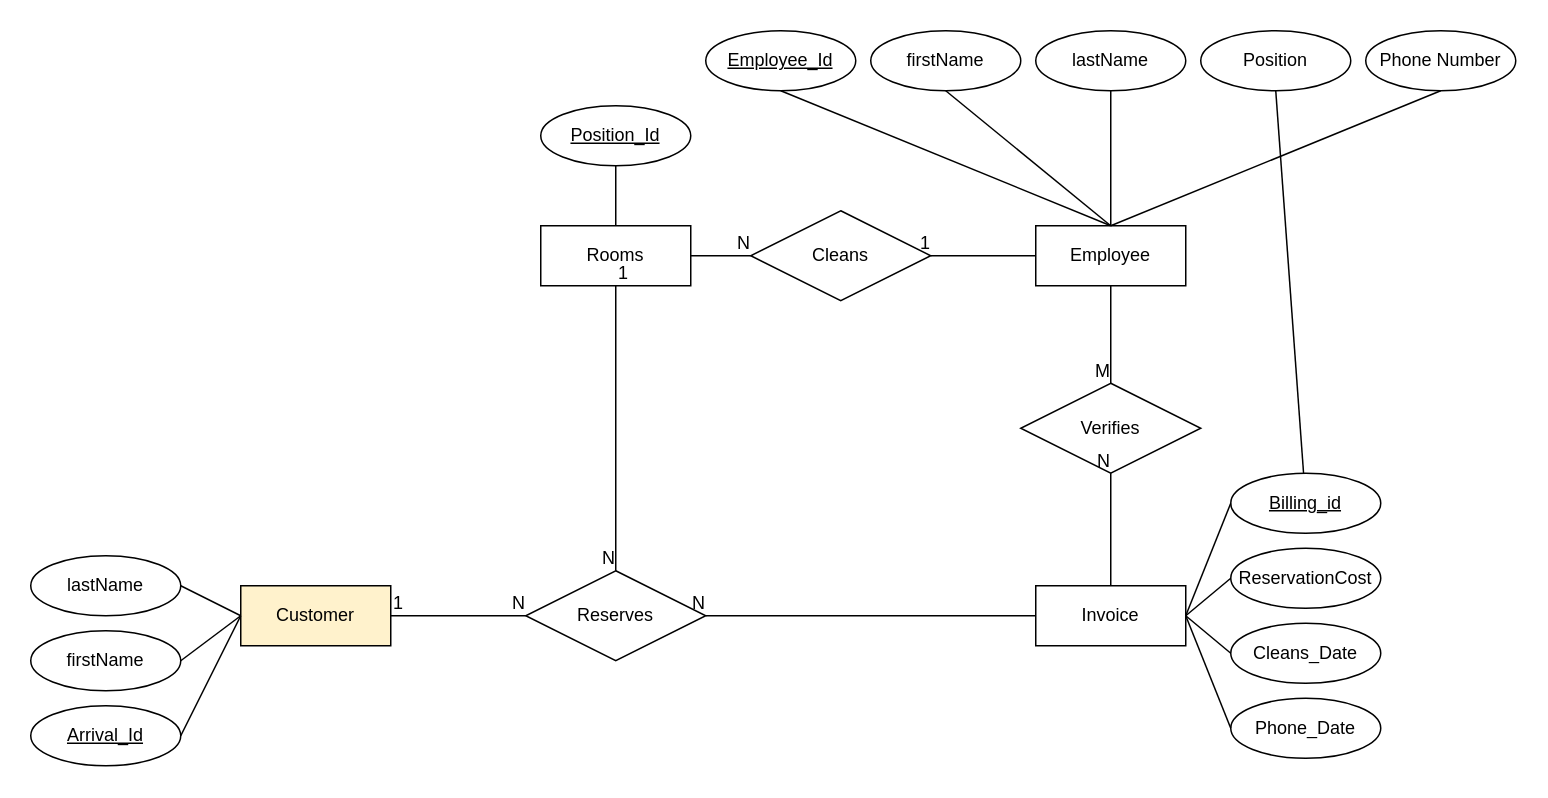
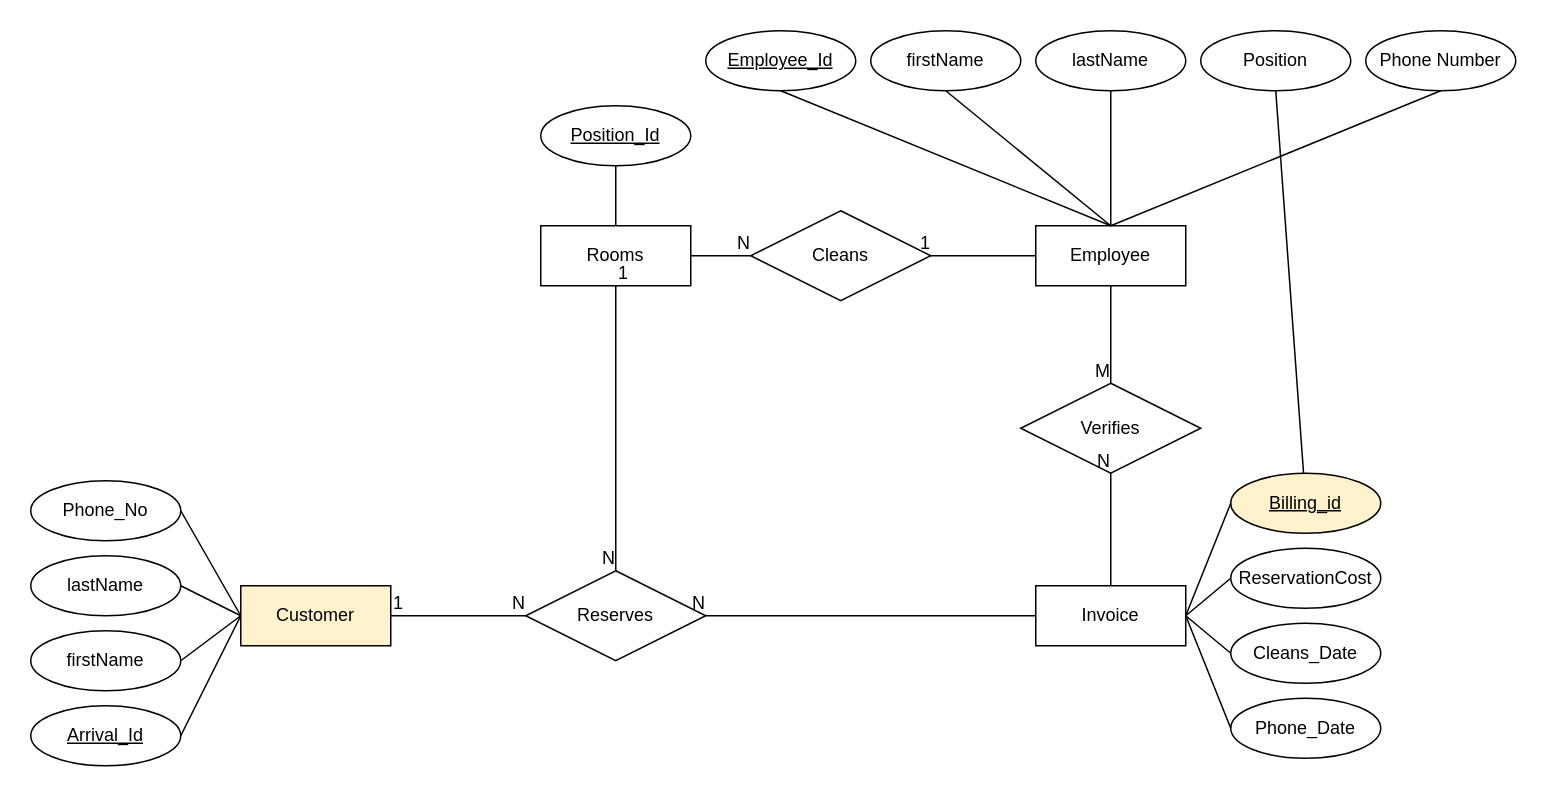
node "Billing_id": fillcolor #ffffff -> #fff2cc
node "Phone_No": added
edge "Phone_No" -- "Customer": added
